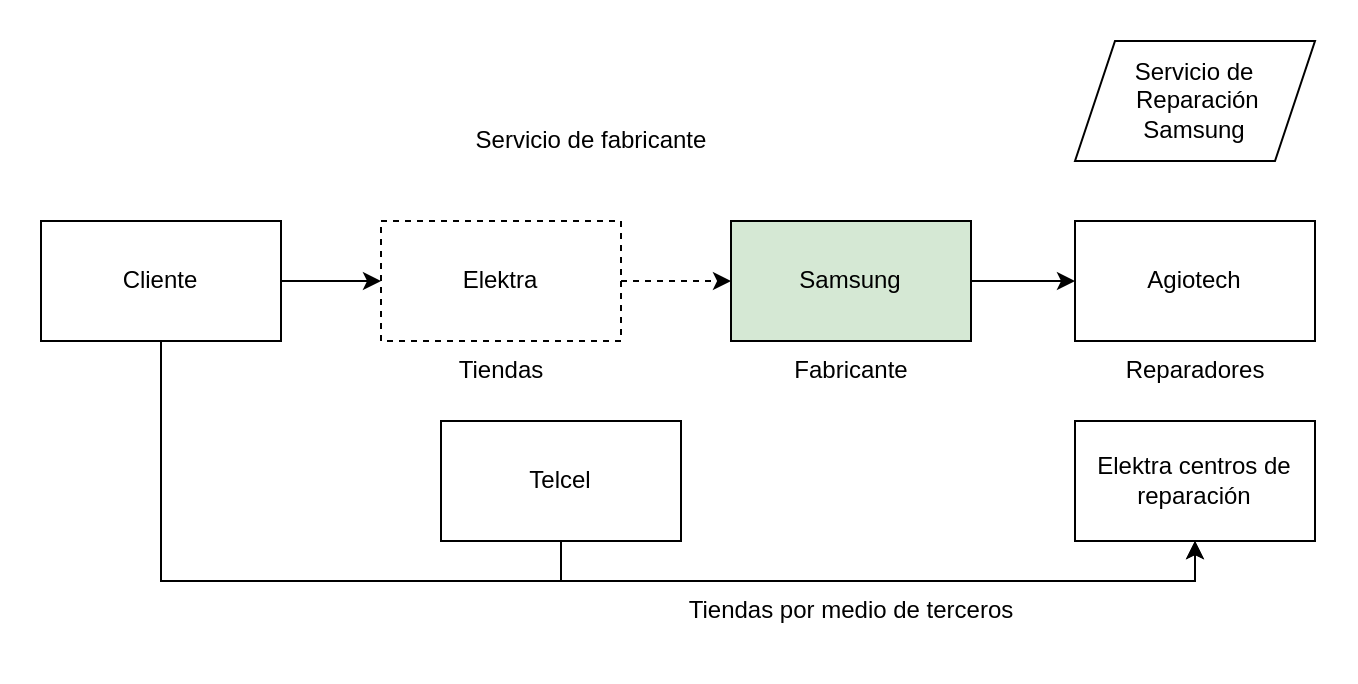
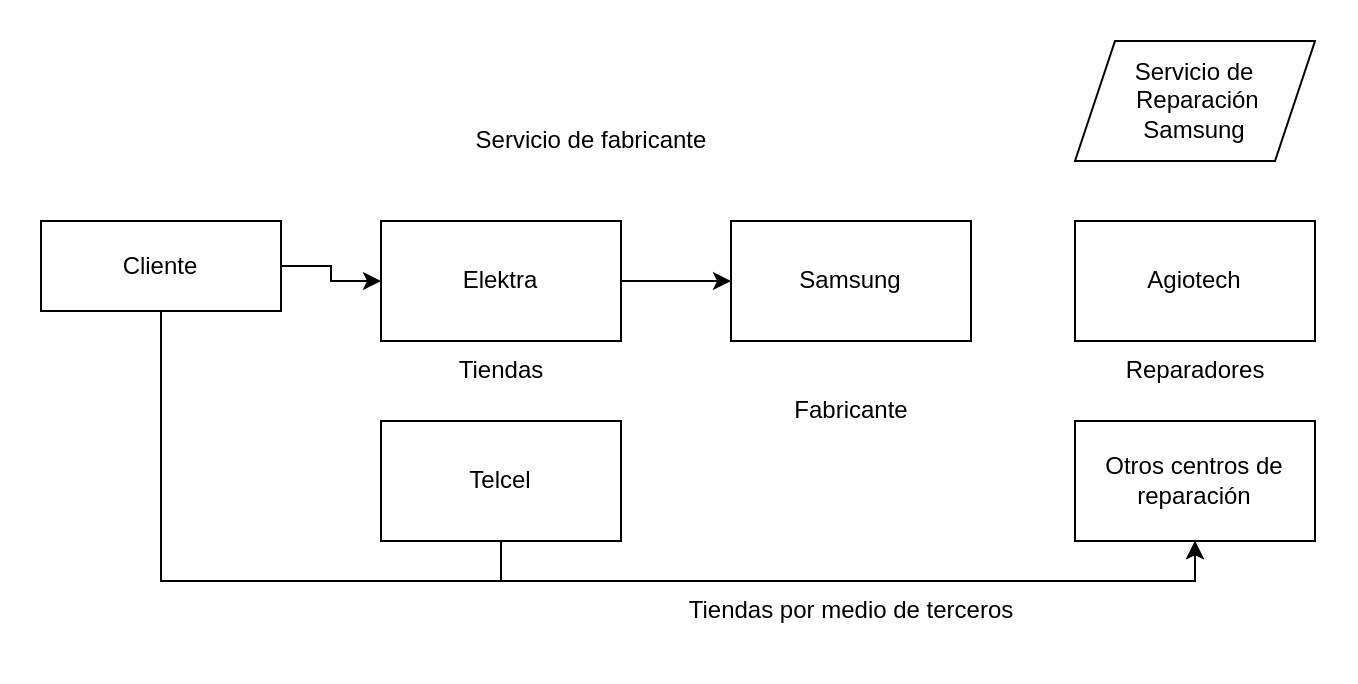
node "Cliente": size 240x120 -> 240x90
node "Elektra": style dashed -> solid
edge "Elektra" -> "Samsung": style dashed -> solid
node "Samsung": fillcolor #d5e8d4 -> #ffffff
edge "Samsung" -> "Agiotech": removed
node "Fabricante": moved (851, 371) -> (851, 411)
node "Telcel": moved (561, 481) -> (501, 481)
node "Elektra centros de reparación": label "Elektra centros de reparación" -> "Otros centros de reparación"
